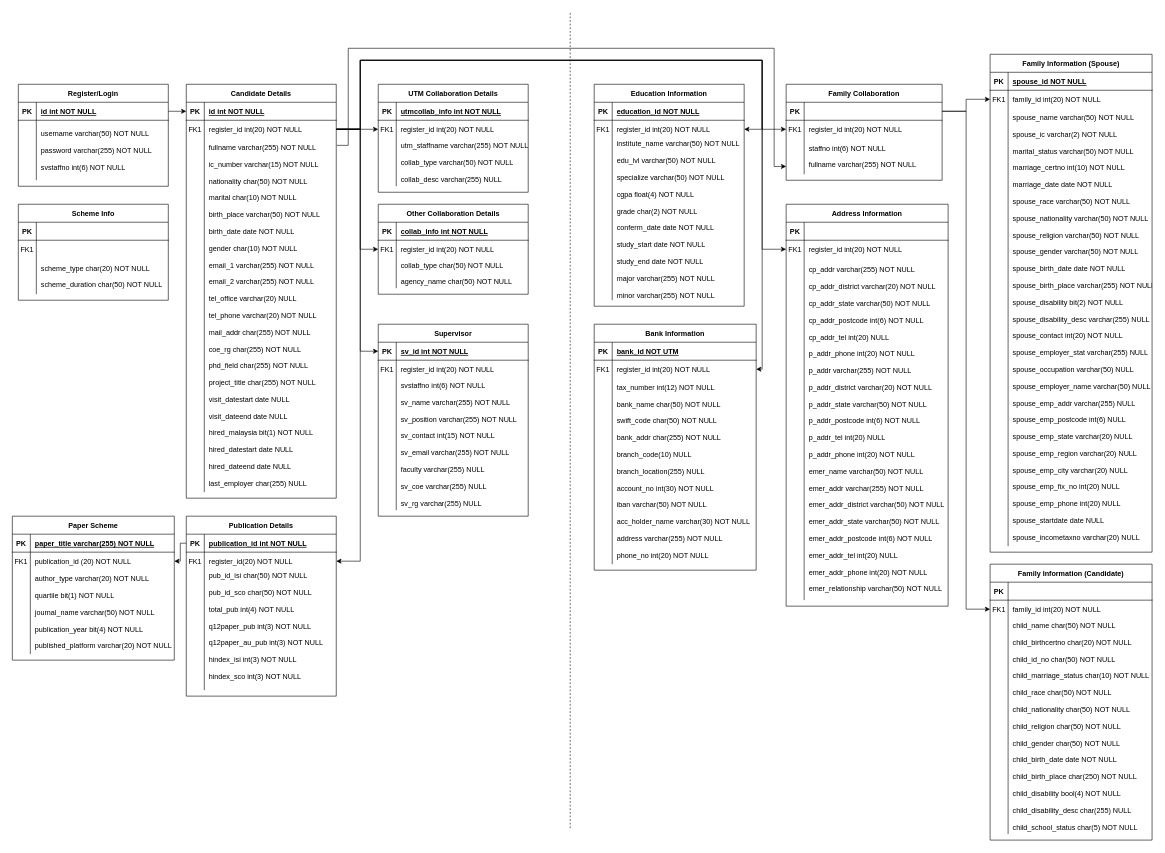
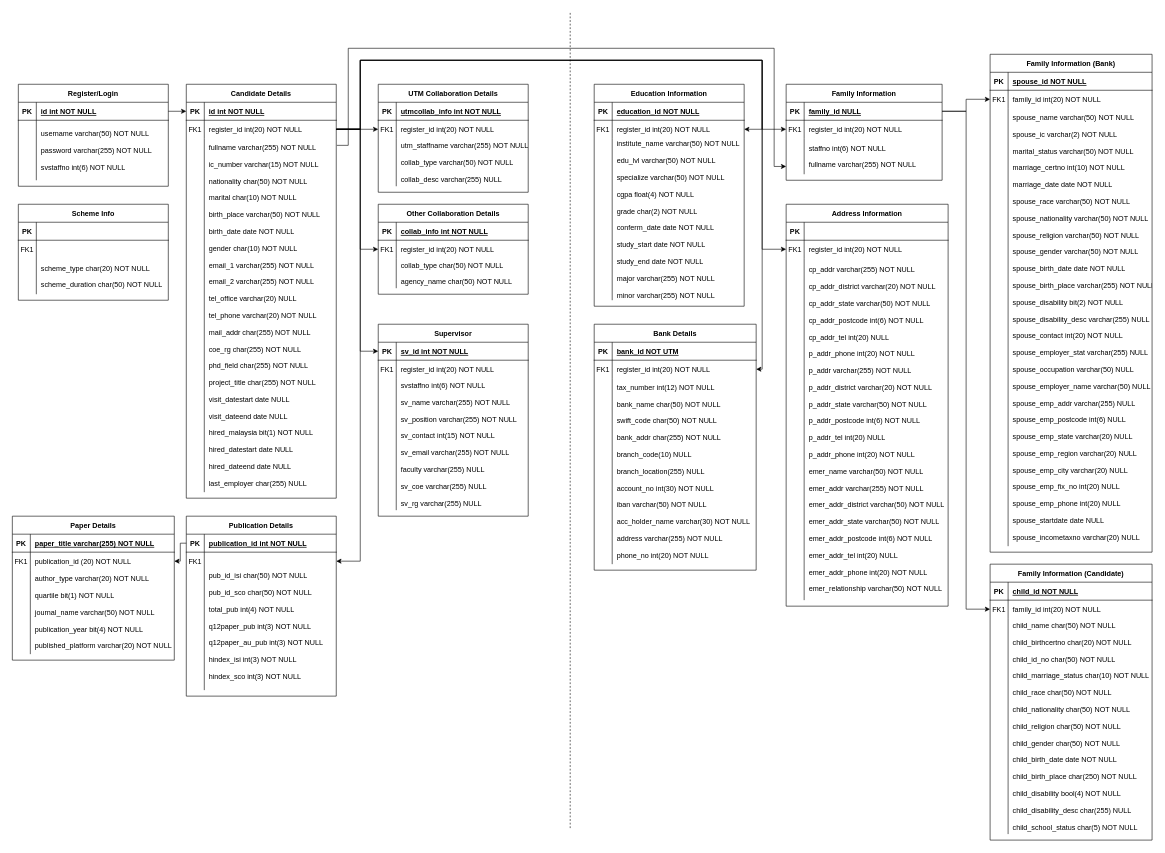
node "Family Information (Spouse)": label "Family Information (Spouse)" -> "Family Information (Bank)"
node "Family Collaboration": label "Family Collaboration" -> "Family Information"
node "family_id NULL": added
node "Bank Information": label "Bank Information" -> "Bank Details"
node "Paper Scheme": label "Paper Scheme" -> "Paper Details"
node "register_id(20) NOT NULL": removed
node "child_id NOT NULL": added
